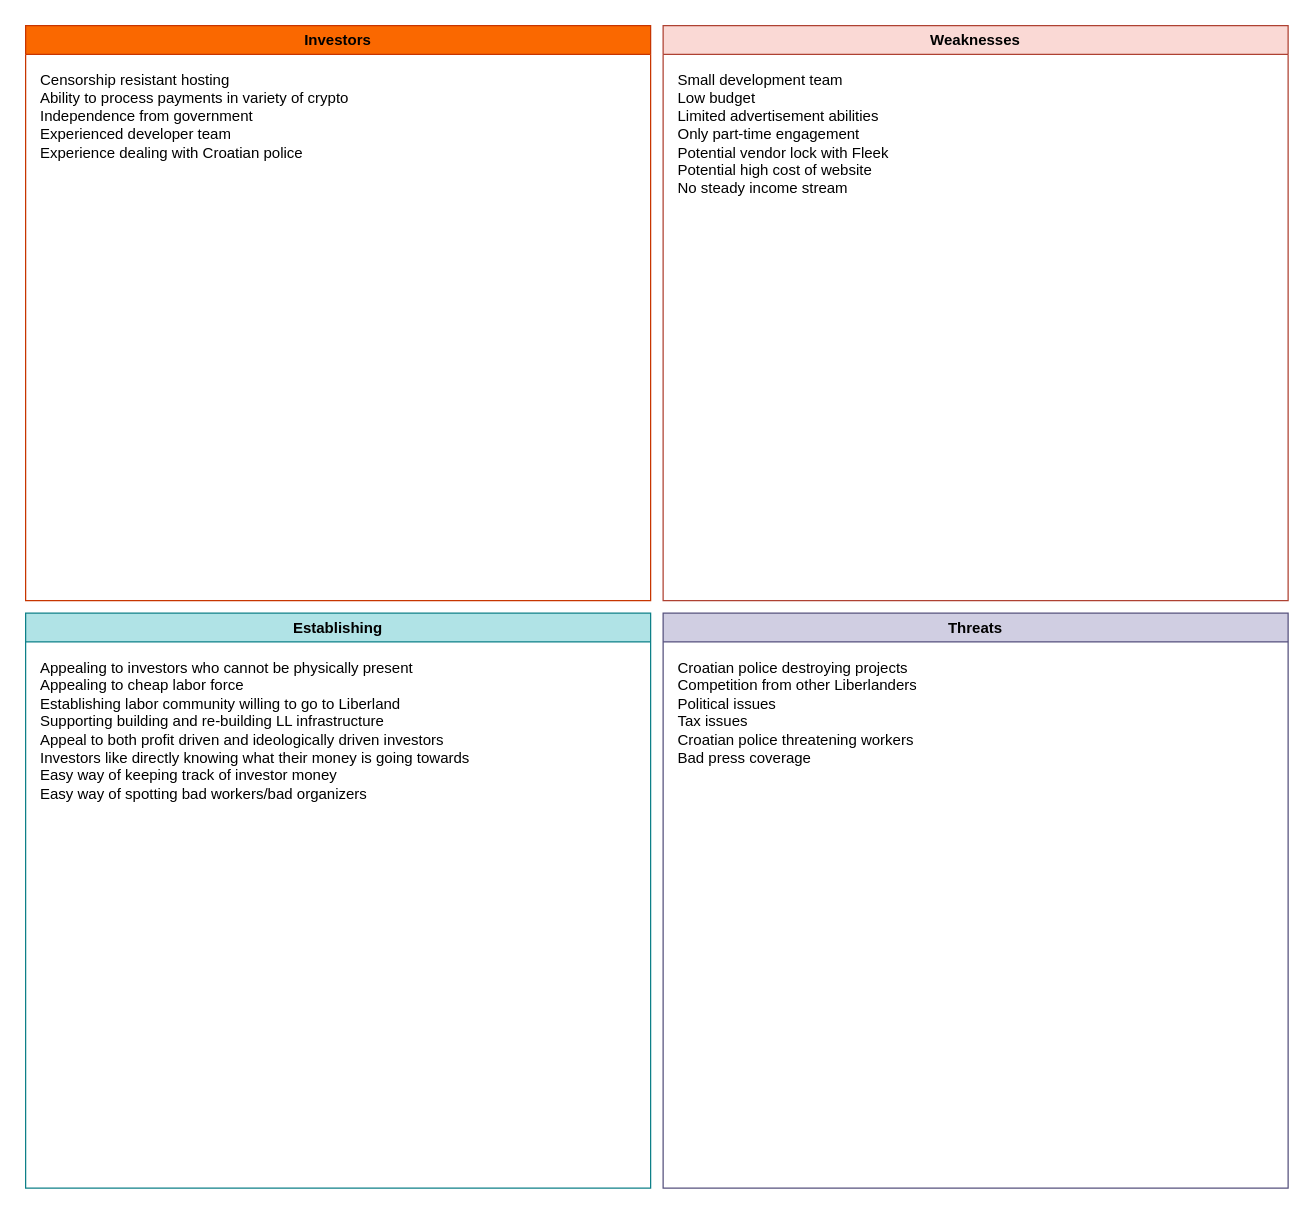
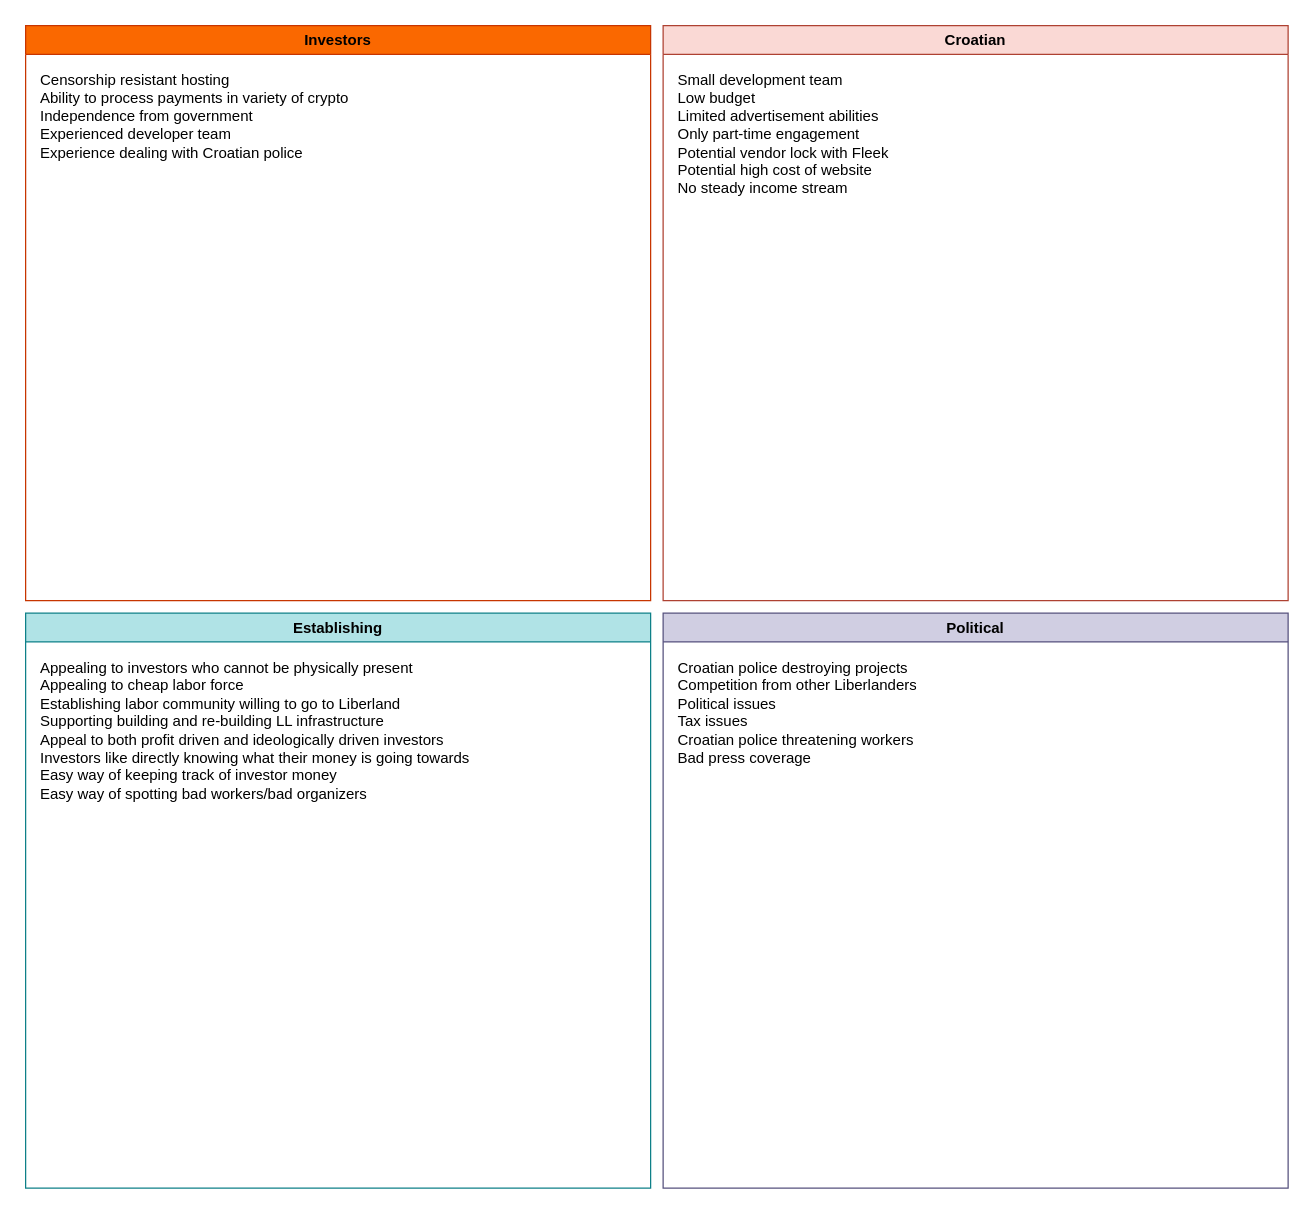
node "Weaknesses": label "Weaknesses" -> "Croatian"
node "Threats": label "Threats" -> "Political"
